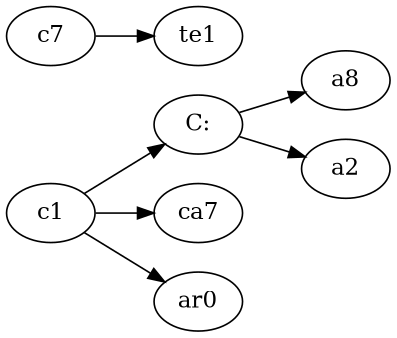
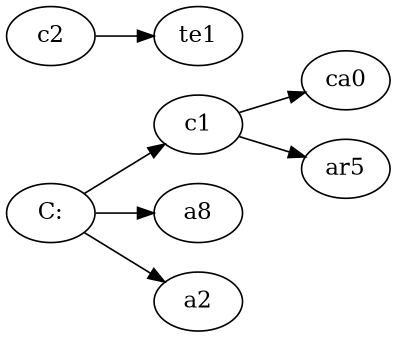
node "c7": label "c7" -> "c2"
edge "c1" -> "C:": reversed
node "ca7": label "ca7" -> "ca0"
node "ar0": label "ar0" -> "ar5"
